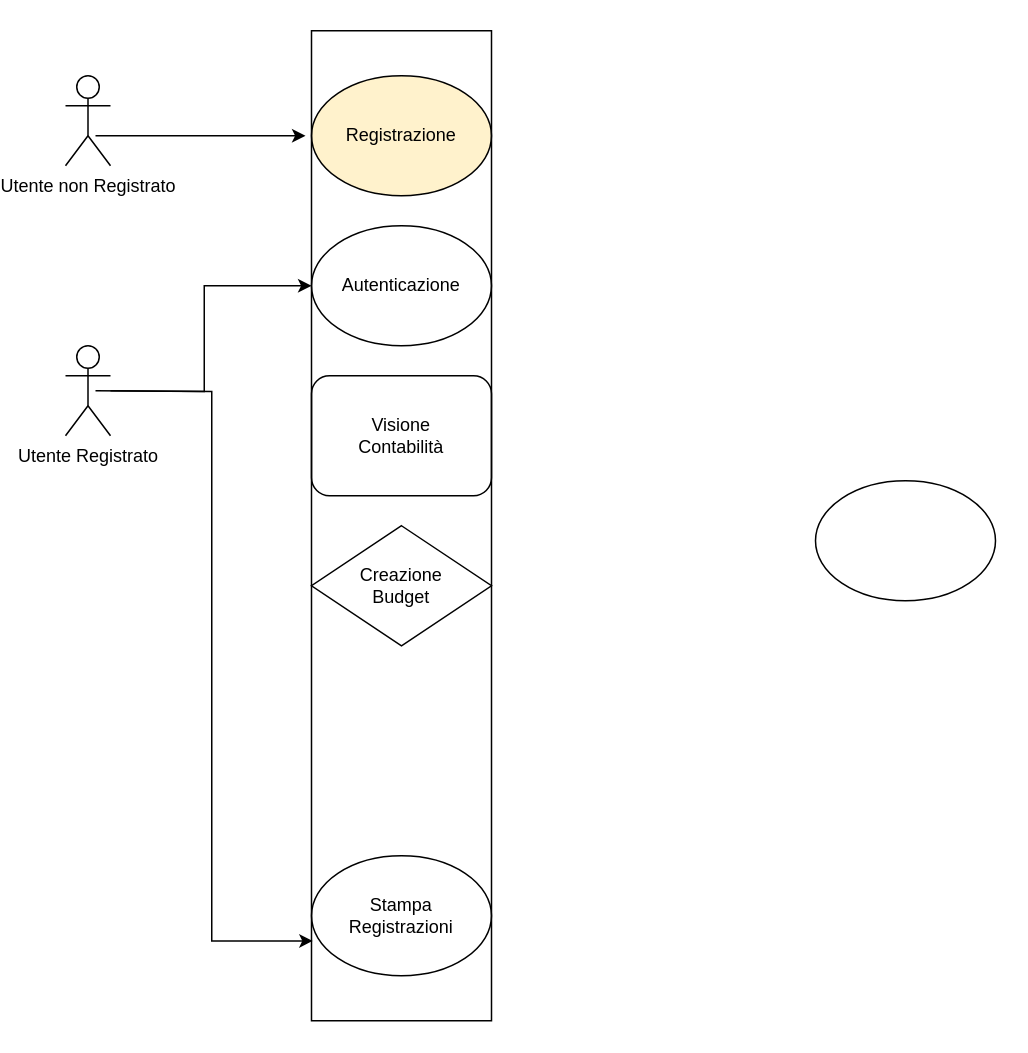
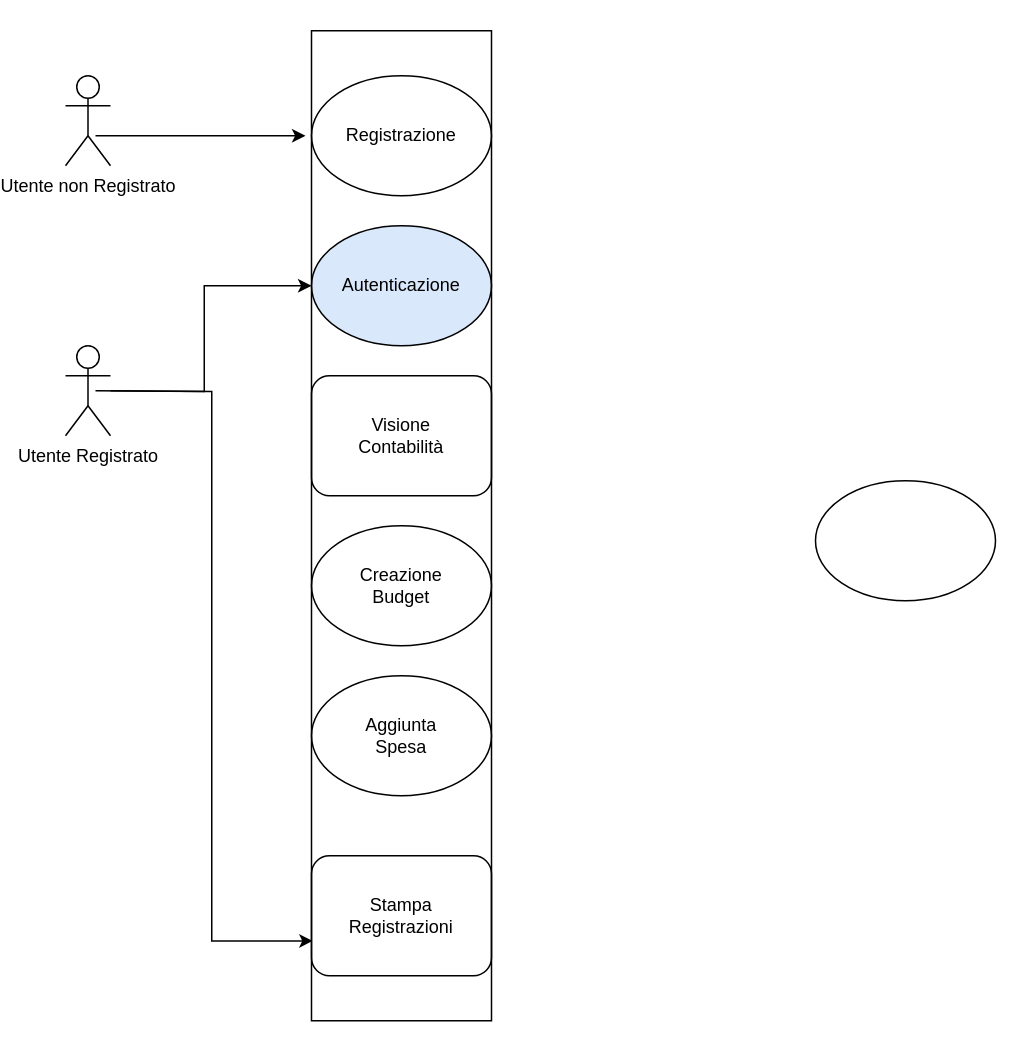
node "Registrazione": fillcolor #fff2cc -> #ffffff
node "Autenticazione": fillcolor #ffffff -> #dae8fc
node "Creazione Budget": shape diamond -> ellipse
node "Aggiunta Spesa": added
node "Stampa Registrazioni": shape ellipse -> rounded rectangle
